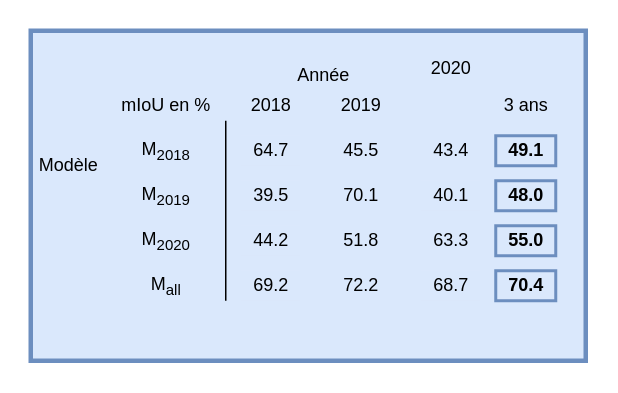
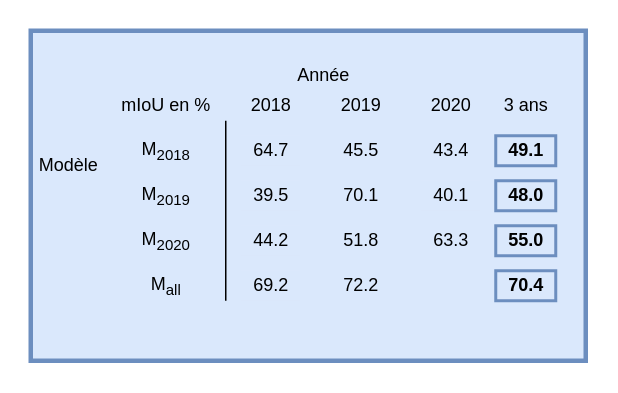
node "2020": moved (451, 68) -> (451, 106)
node "68.7": removed
